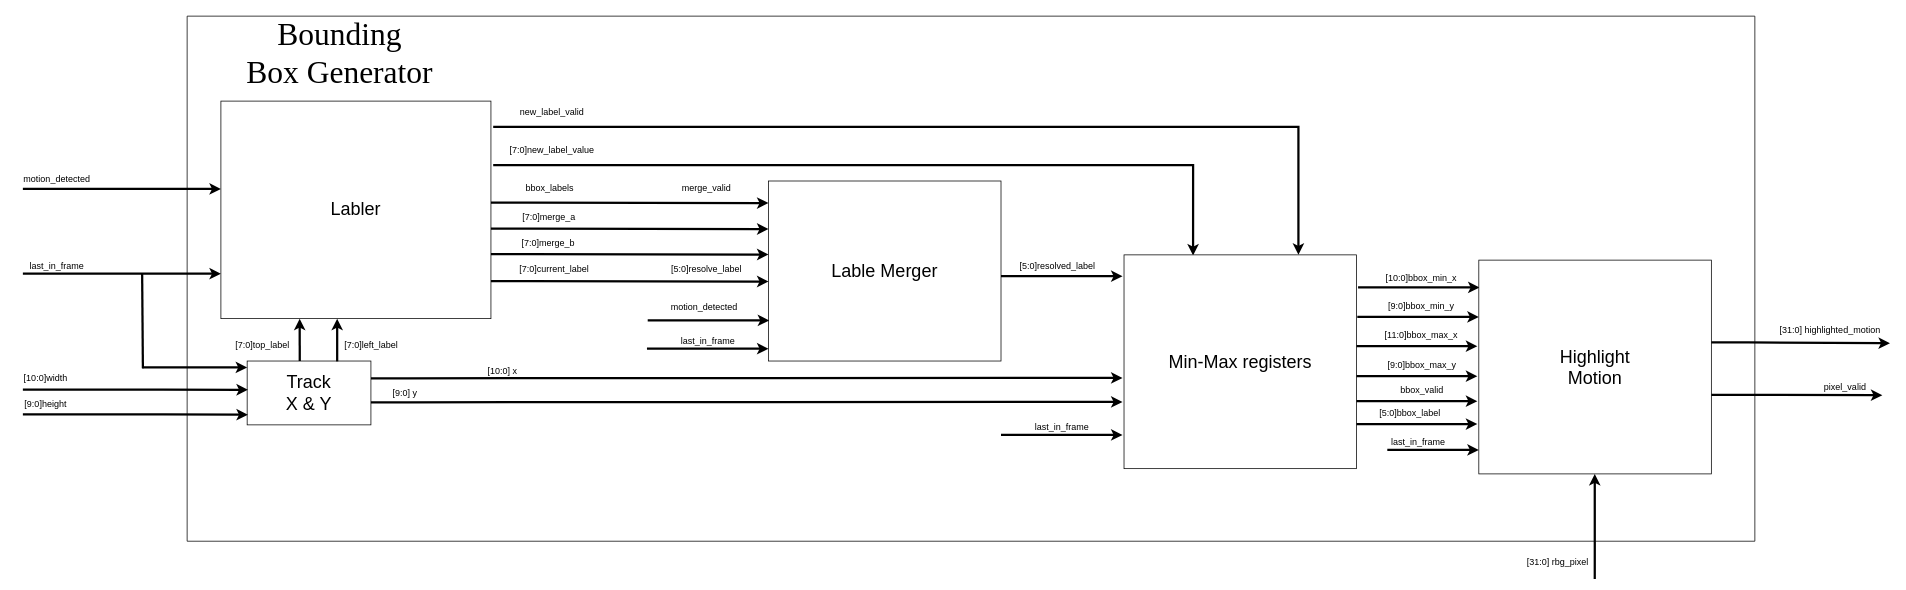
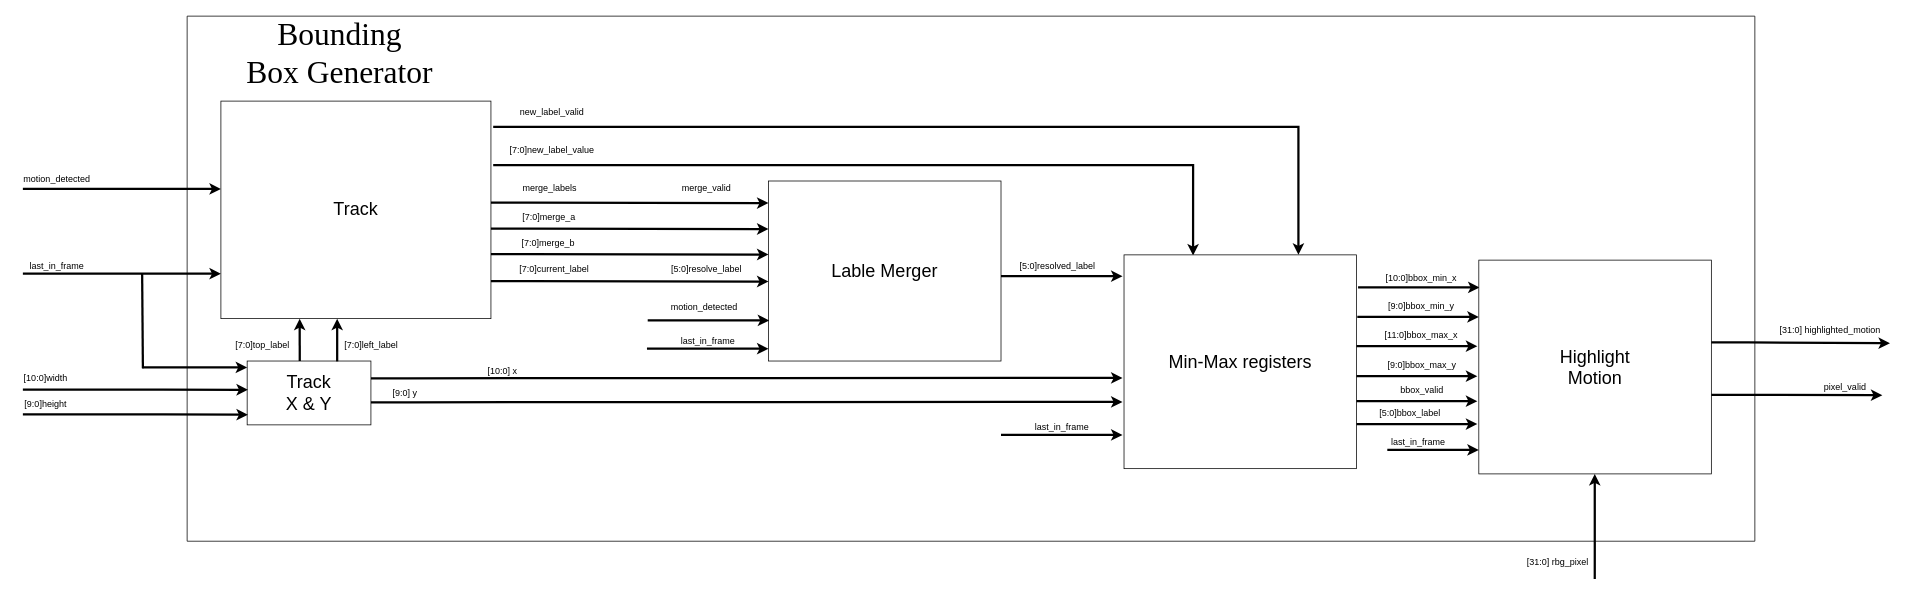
node "bbox_labels": label "bbox_labels" -> "merge_labels"
node "Labler": label "Labler" -> "Track"
